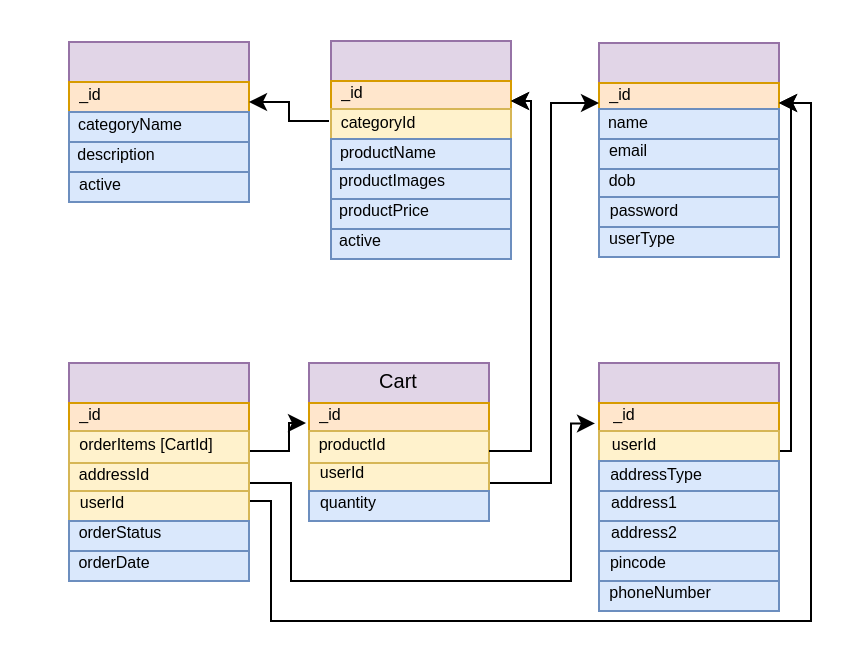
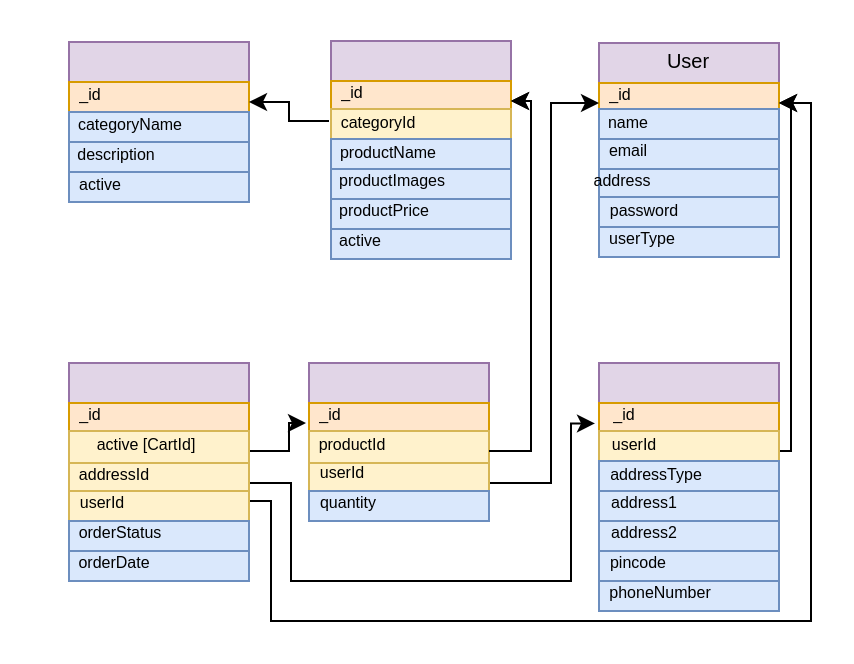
node "User": added
node "dob": label "dob" -> "address"
node "Cart": removed
node "orderItems [CartId]": label "orderItems [CartId]" -> "active [CartId]"
